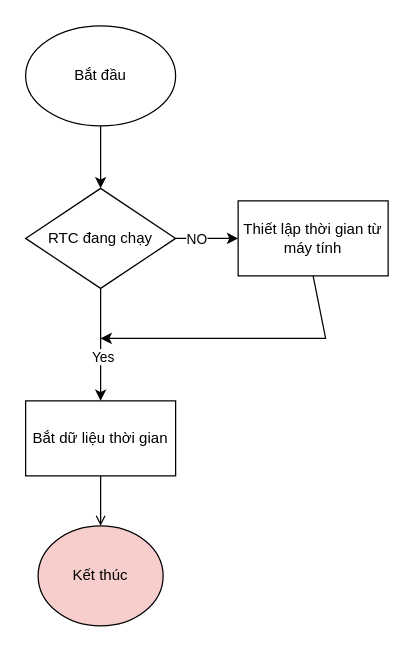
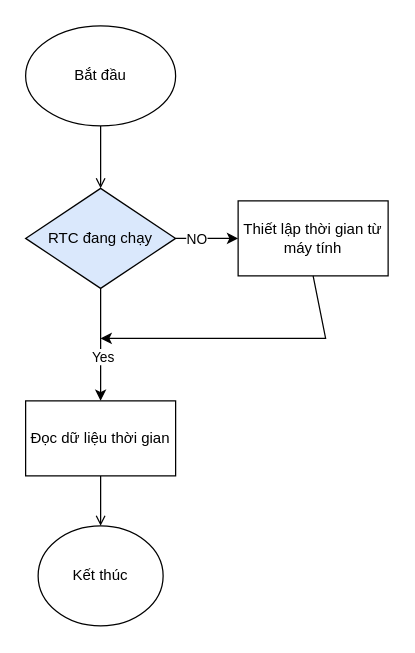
edge "Bắt đầu" -> "RTC đang chạy": arrowhead classic -> open
node "RTC đang chạy": fillcolor #ffffff -> #dae8fc
node "Bắt dữ liệu thời gian": label "Bắt dữ liệu thời gian" -> "Đọc dữ liệu thời gian"
node "Kết thúc": fillcolor #f8cecc -> #ffffff
